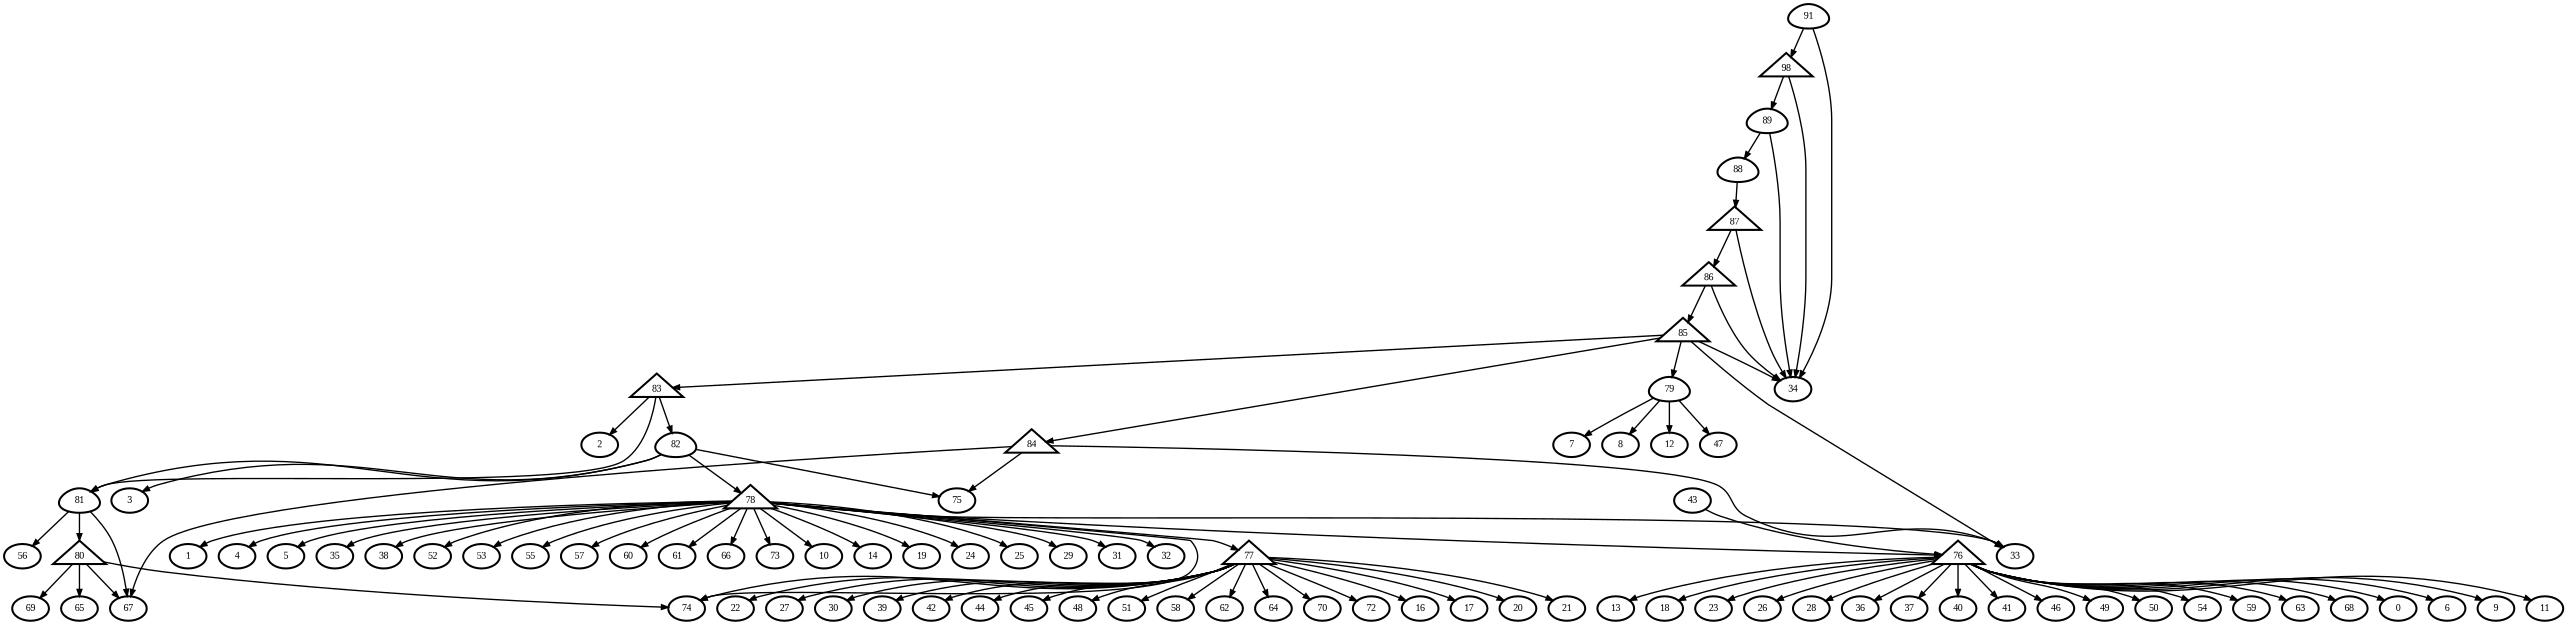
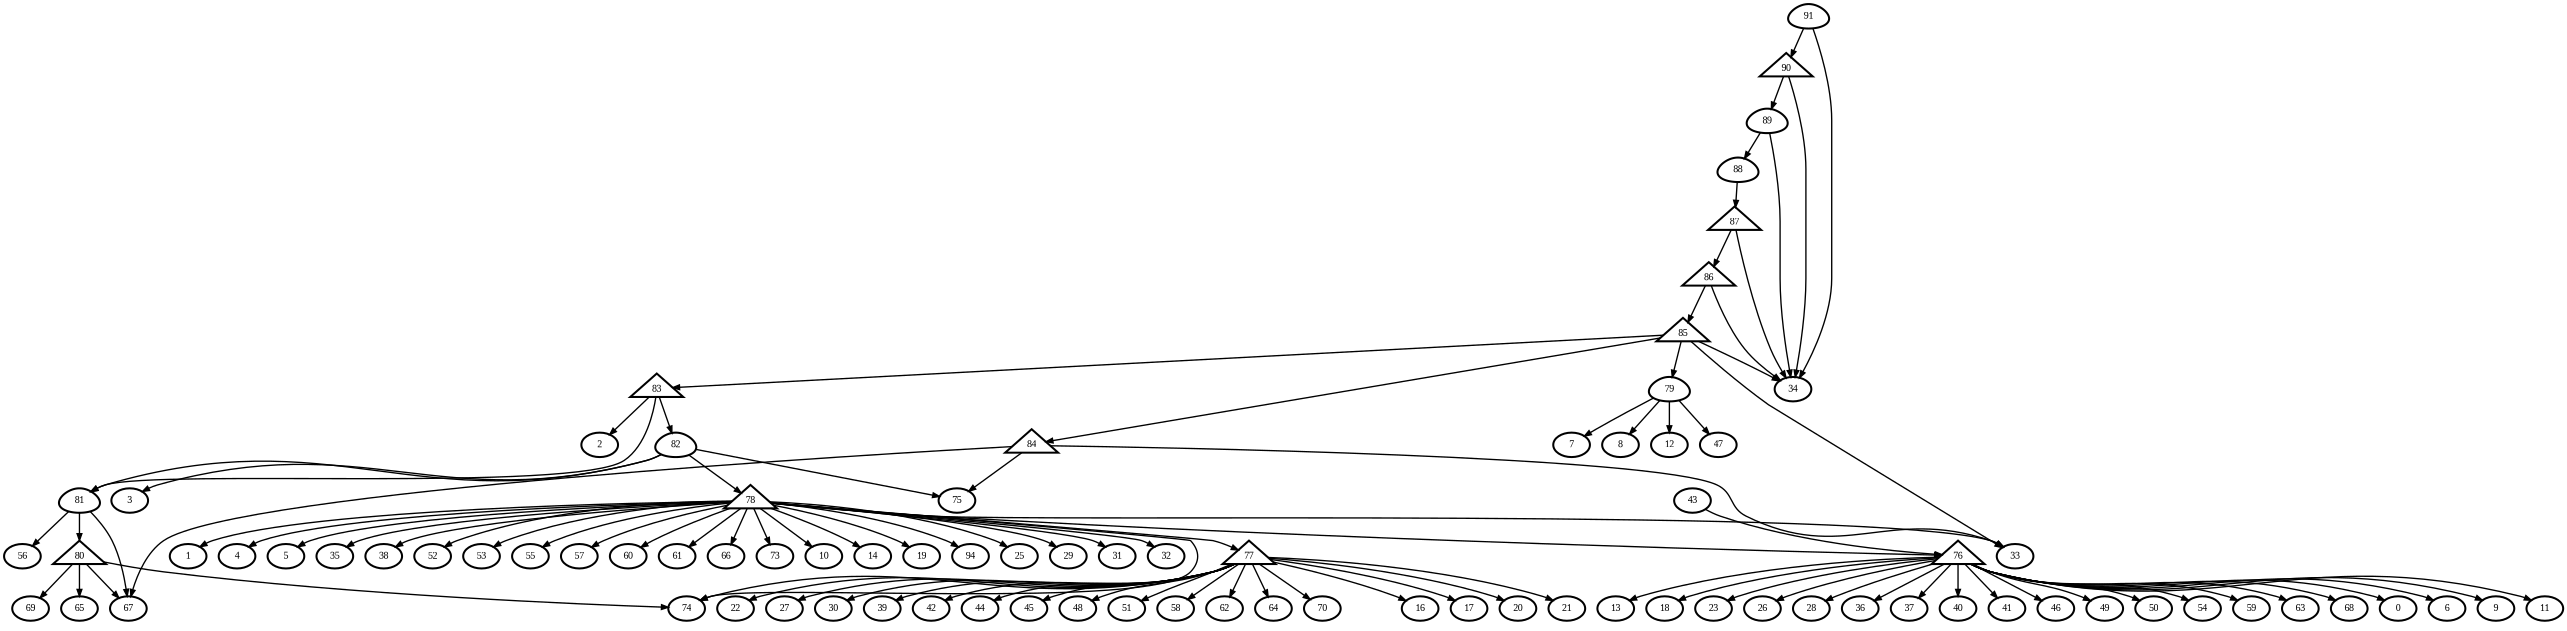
node "98": label "98" -> "90"
node "24": label "24" -> "94"
node "72": removed
